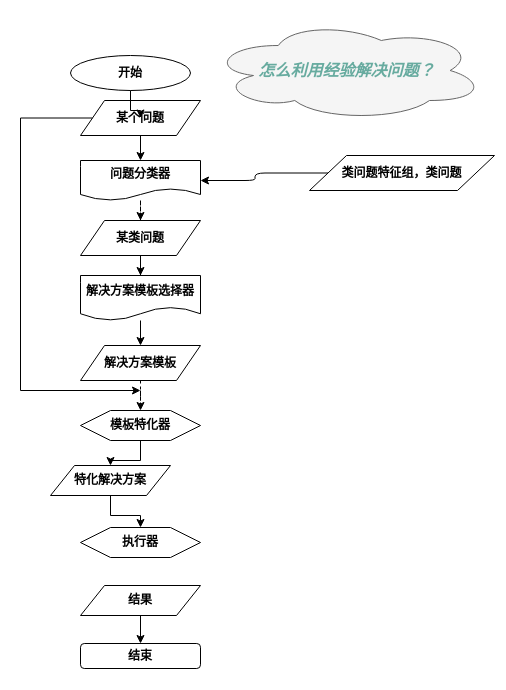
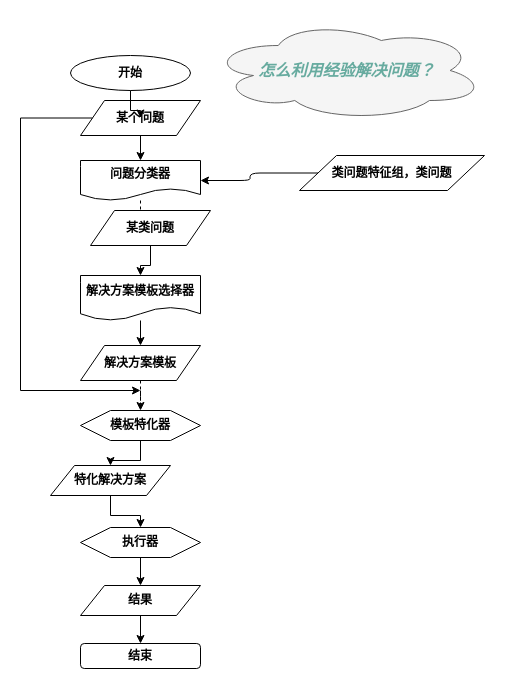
node "类问题特征组，类问题": moved (402, 173) -> (392, 173)
node "某类问题": moved (141, 238) -> (151, 228)
edge "执行器" -> "结果": added
